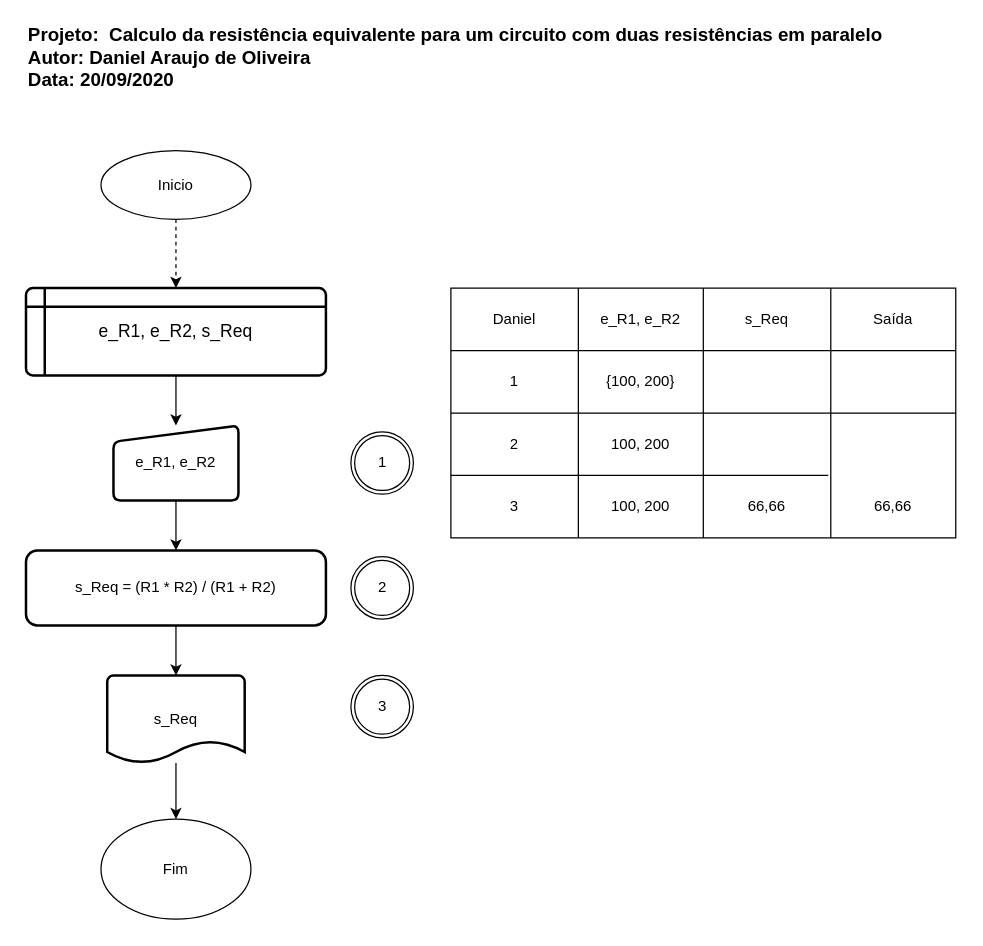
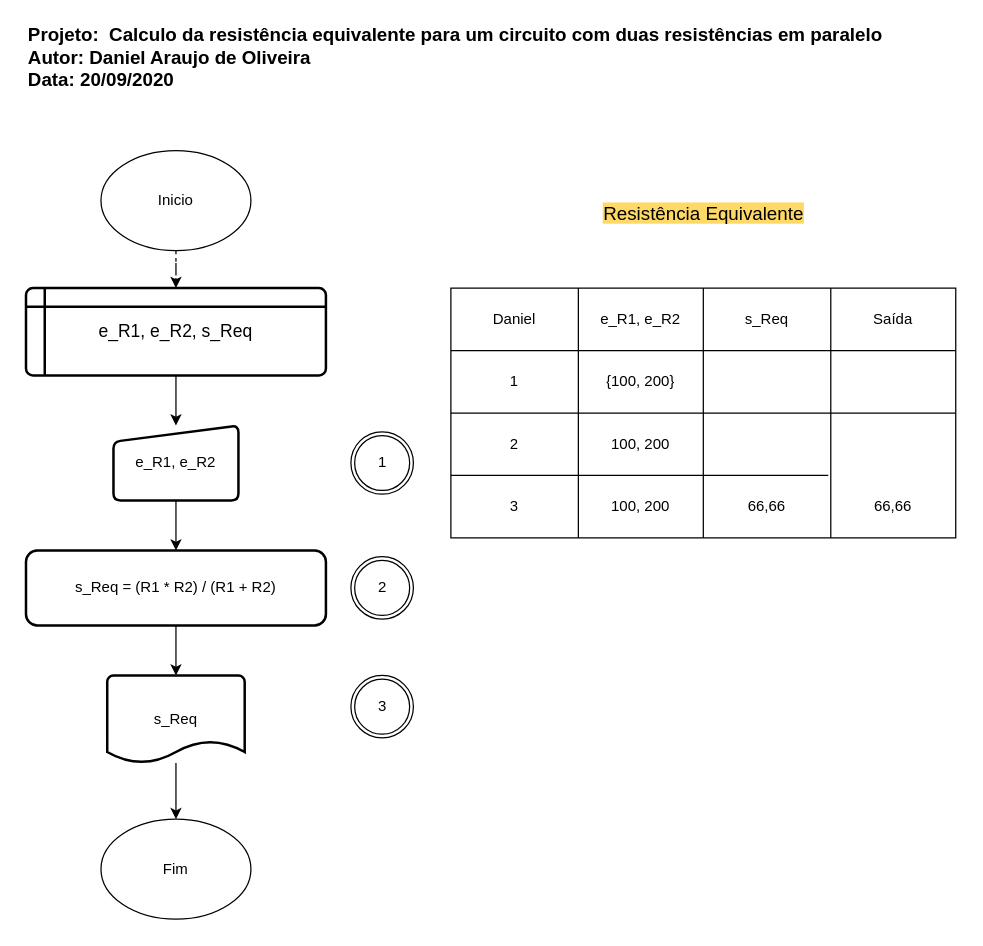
node "Inicio": size 150x69 -> 150x100
node "Resistência Equivalente": added
